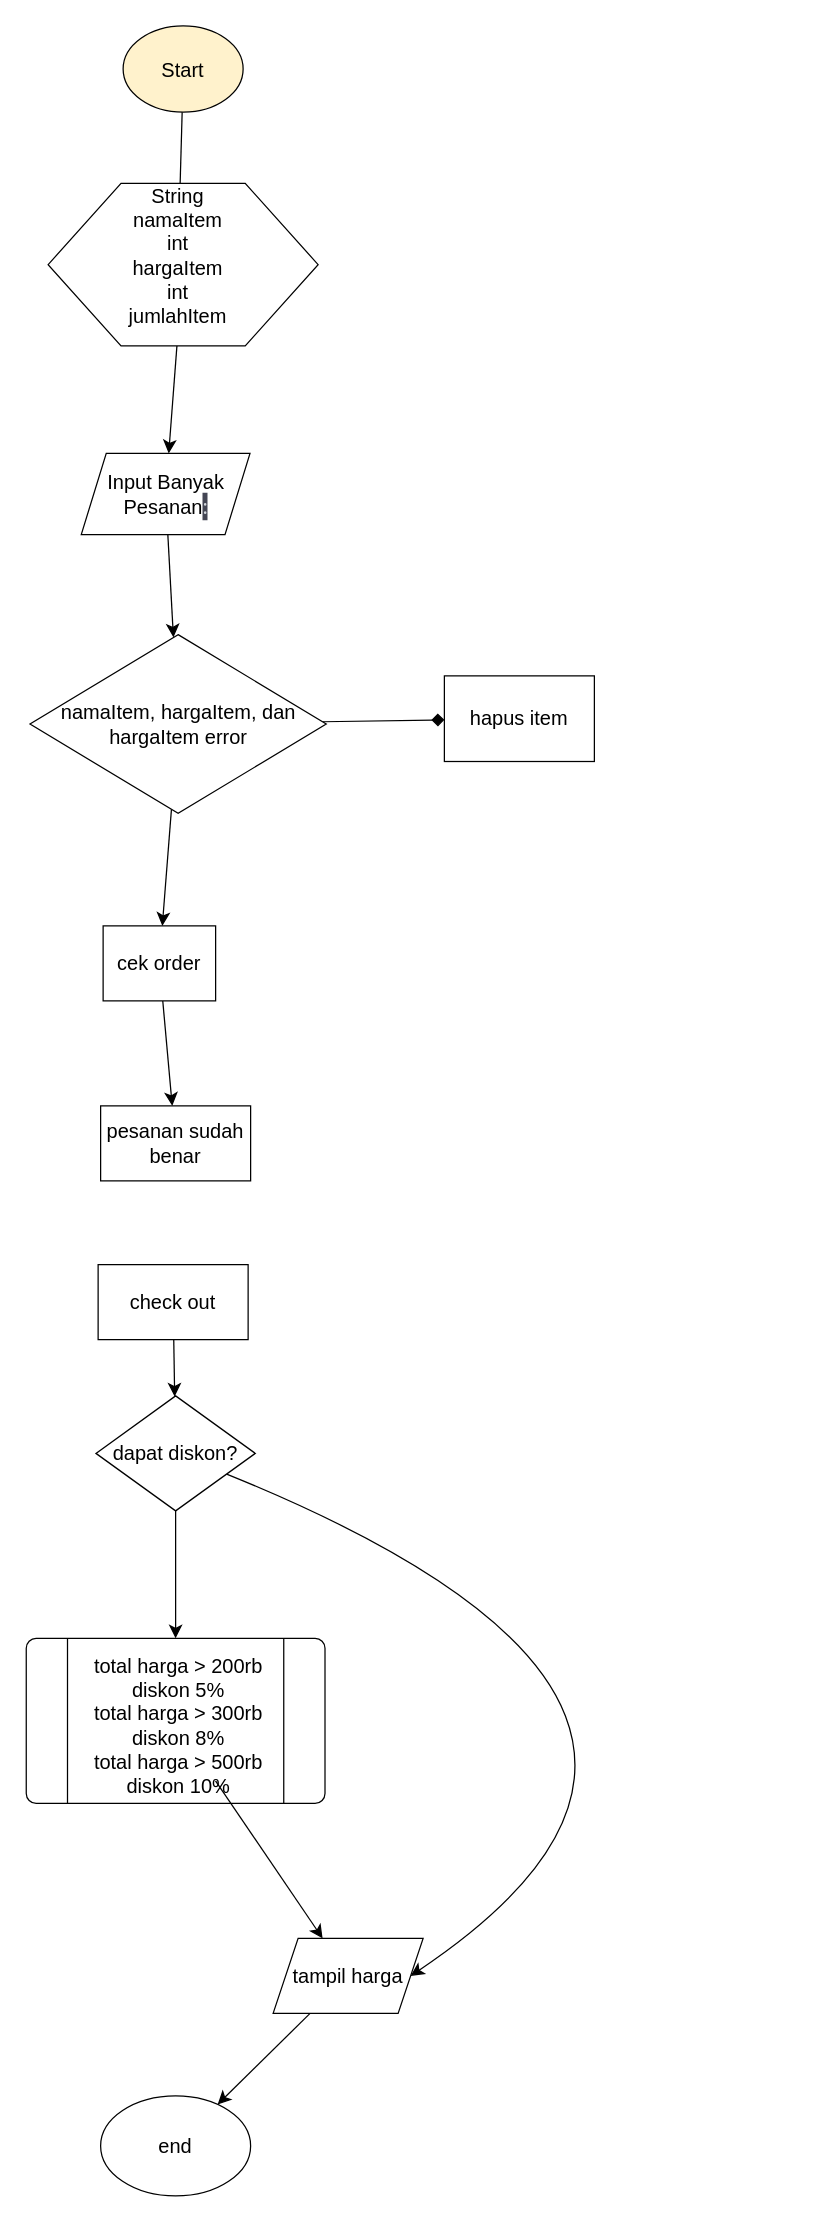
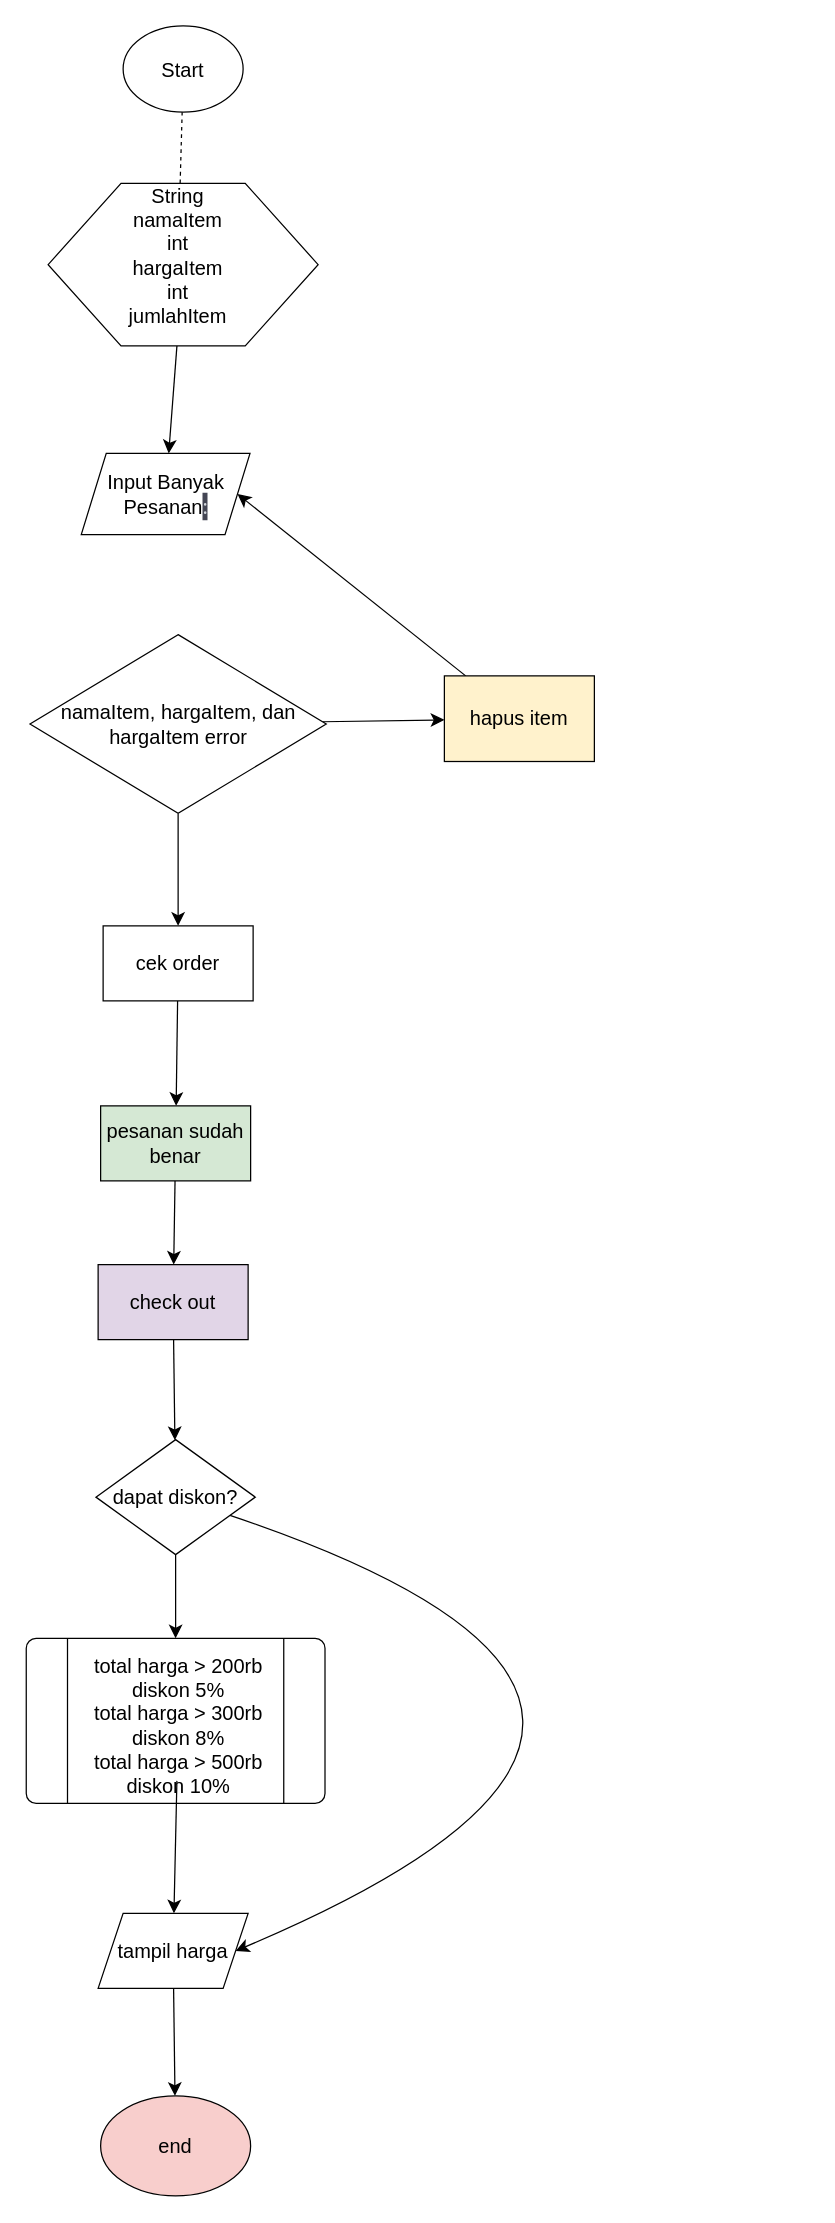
node "Start": fillcolor #fff2cc -> #ffffff
edge "Start" -> "String namaItem int hargaItem int jumlahItem": style solid -> dashed
edge "Input Banyak Pesanan:" -> "namaItem, hargaItem, dan hargaItem error": removed
edge "hapus item" -> "Input Banyak Pesanan:": added
node "hapus item": fillcolor #ffffff -> #fff2cc
edge "namaItem, hargaItem, dan hargaItem error" -> "hapus item": arrowhead diamond -> classic
node "cek order": size 113x75 -> 150x75
node "pesanan sudah benar": fillcolor #ffffff -> #d5e8d4
edge "pesanan sudah benar" -> "check out": added
node "check out": fillcolor #ffffff -> #e1d5e7
node "dapat diskon?": moved (176, 1453) -> (176, 1497)
node "tampil harga": moved (348, 1976) -> (173, 1951)
node "end": fillcolor #ffffff -> #f8cecc
